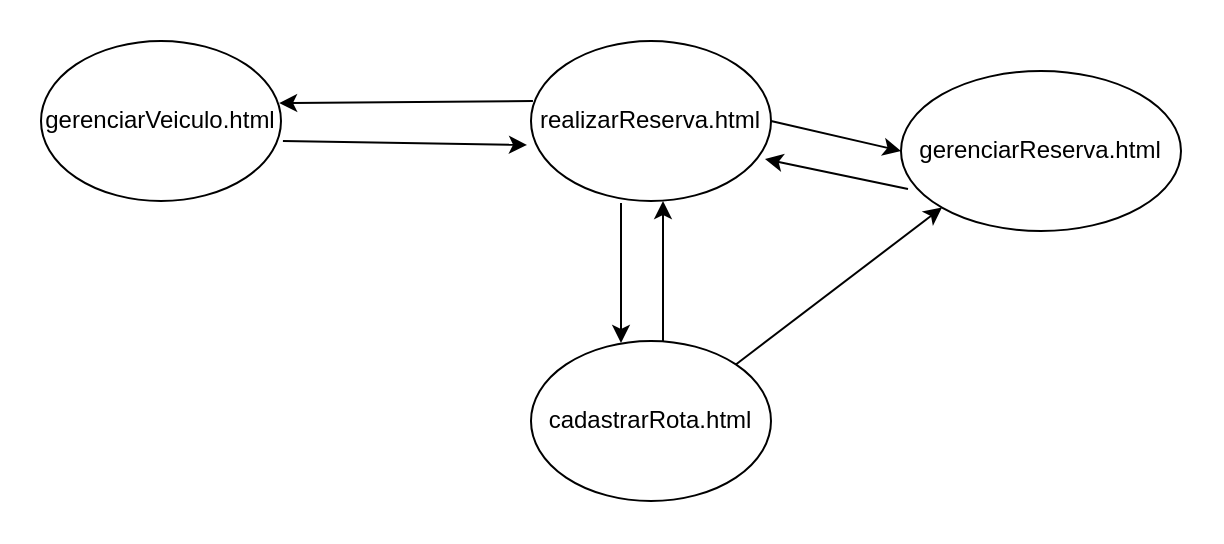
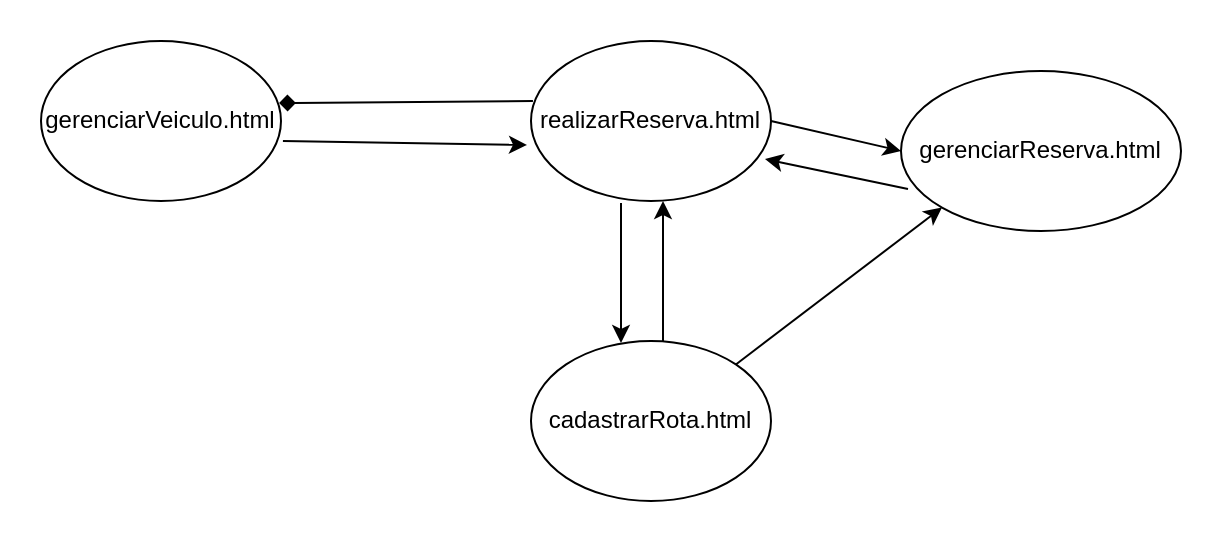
edge "realizarReserva.html" -> "gerenciarVeiculo.html": arrowhead classic -> diamond
